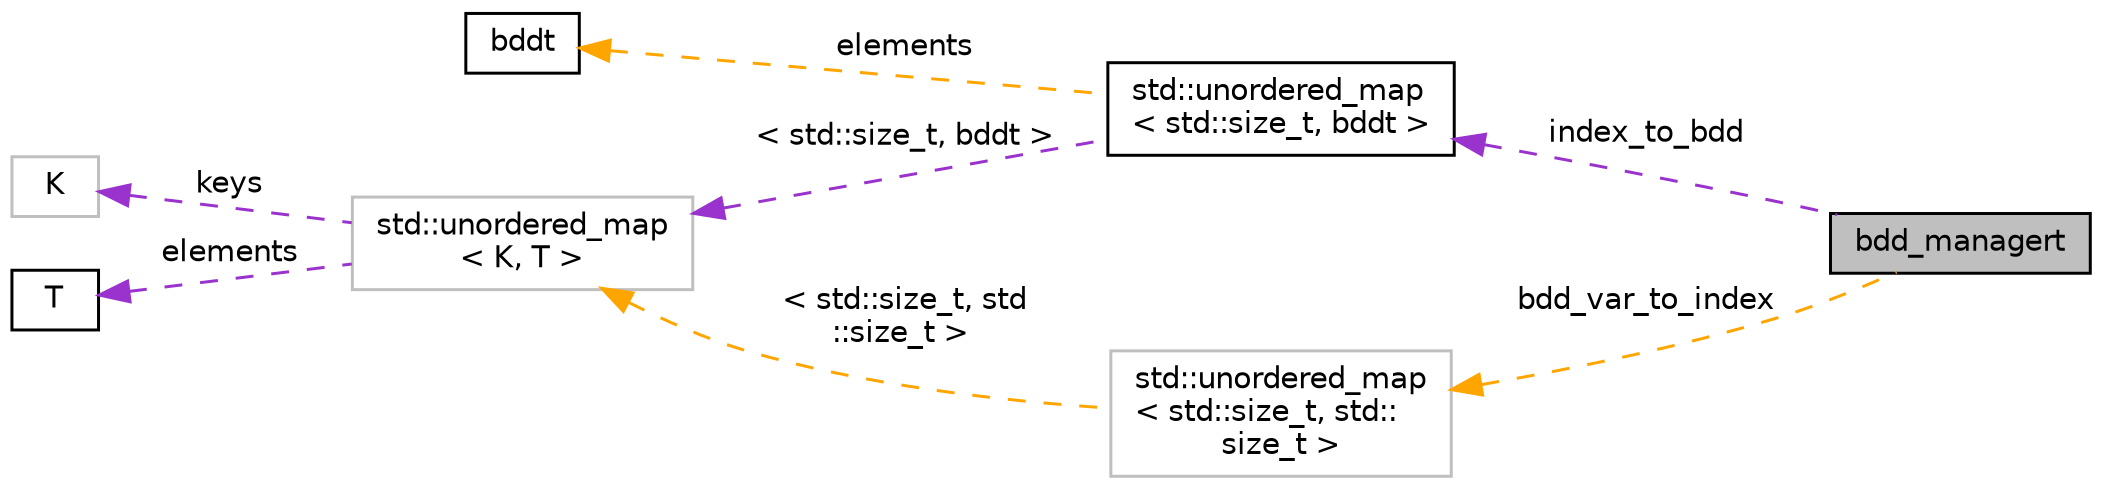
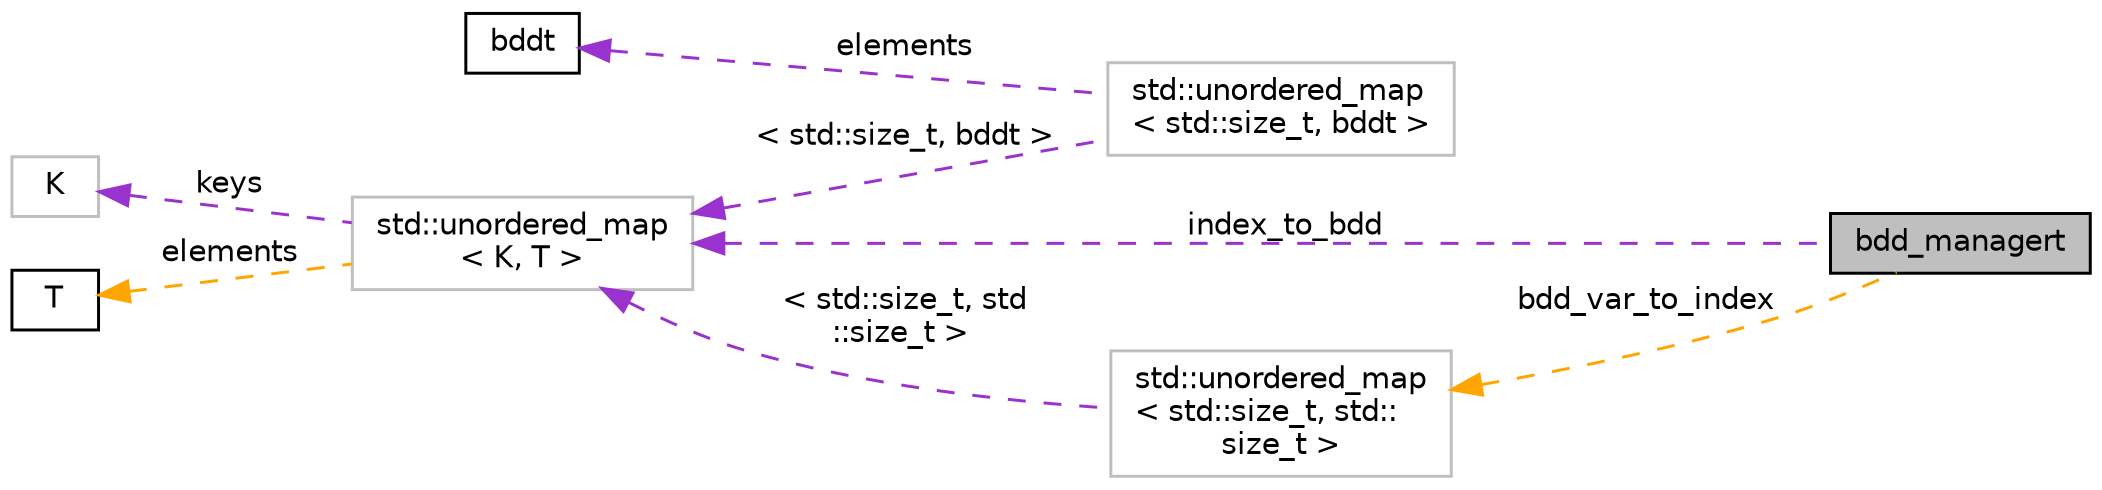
edge "std::unordered_map < std::size_t, bddt >" -> "bddt": color orange -> darkorchid3
node "std::unordered_map < std::size_t, bddt >": color black -> grey75
edge "bdd_managert" -> "std::unordered_map < std::size_t, bddt >": now "bdd_managert" -> "std::unordered_map < K, T >"
edge "std::unordered_map < K, T >" -> "T": color darkorchid3 -> orange
edge "std::unordered_map < std::size_t, std:: size_t >" -> "std::unordered_map < K, T >": color orange -> darkorchid3
